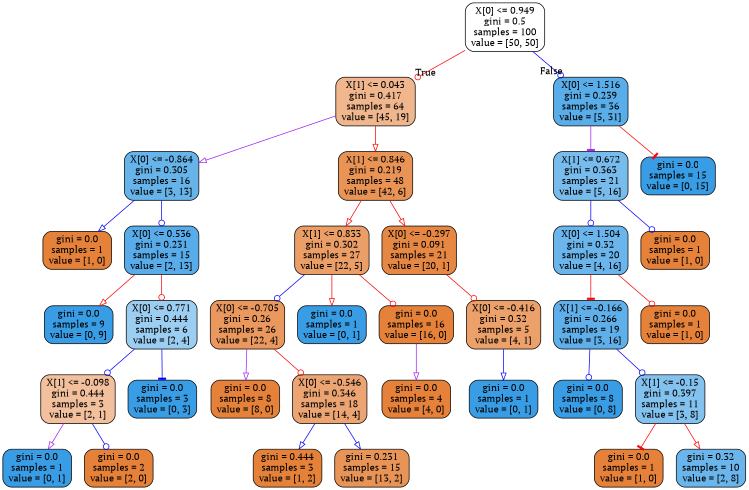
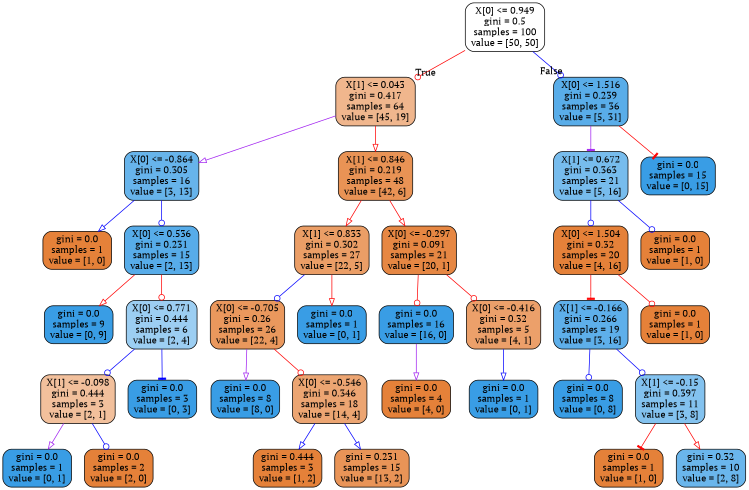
node "X[0] <= 1.504 gini = 0.32 samples = 20 value = [4, 16]": fillcolor #6ab6ec -> #e58139
edge "X[1] <= 0.833 gini = 0.302 samples = 27 value = [22, 5]" -> "gini = 0.0 samples = 16 value = [16, 0]": now "X[0] <= -0.297 gini = 0.091 samples = 21 value = [20, 1]" -> "gini = 0.0 samples = 16 value = [16, 0]"
node "gini = 0.0 samples = 16 value = [16, 0]": fillcolor #e58139 -> #399de5
node "gini = 0.0 samples = 8 value = [8, 0]": fillcolor #e58139 -> #399de5
